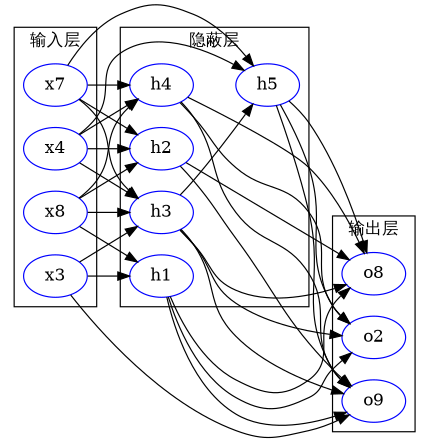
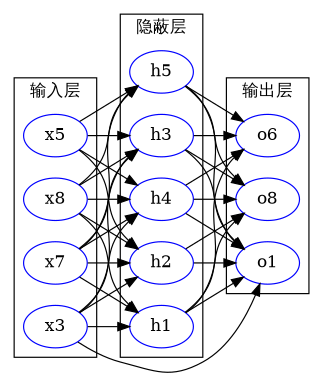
node "x4": label "x4" -> "x5"
edge "h3" -> "h5": now "x8" -> "h5"
edge "x3" -> "h4": added
edge "x7" -> "h1": added
edge "x3" -> "h2": added
node "o2": label "o2" -> "o6"
node "o9": label "o9" -> "o1"
